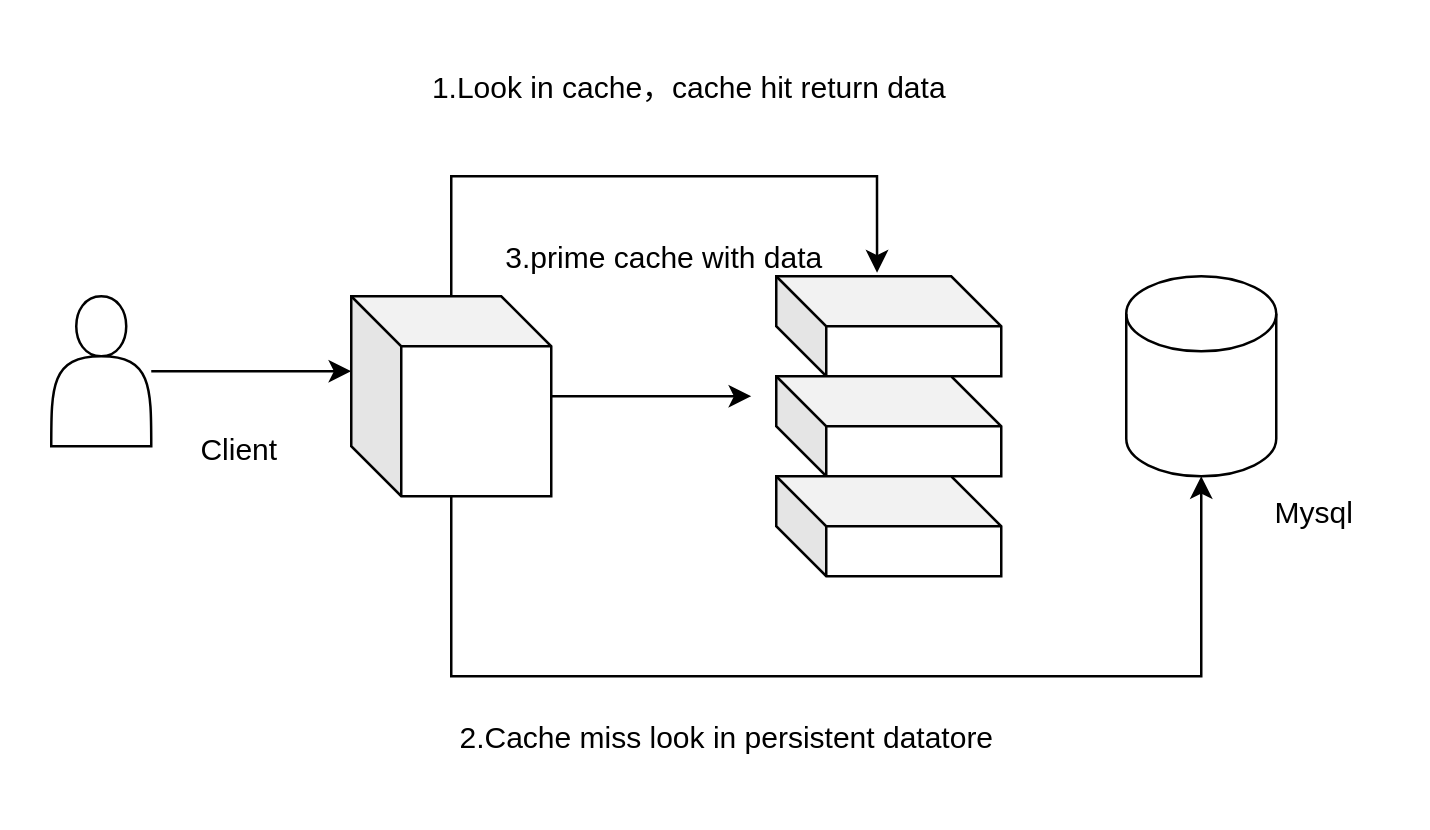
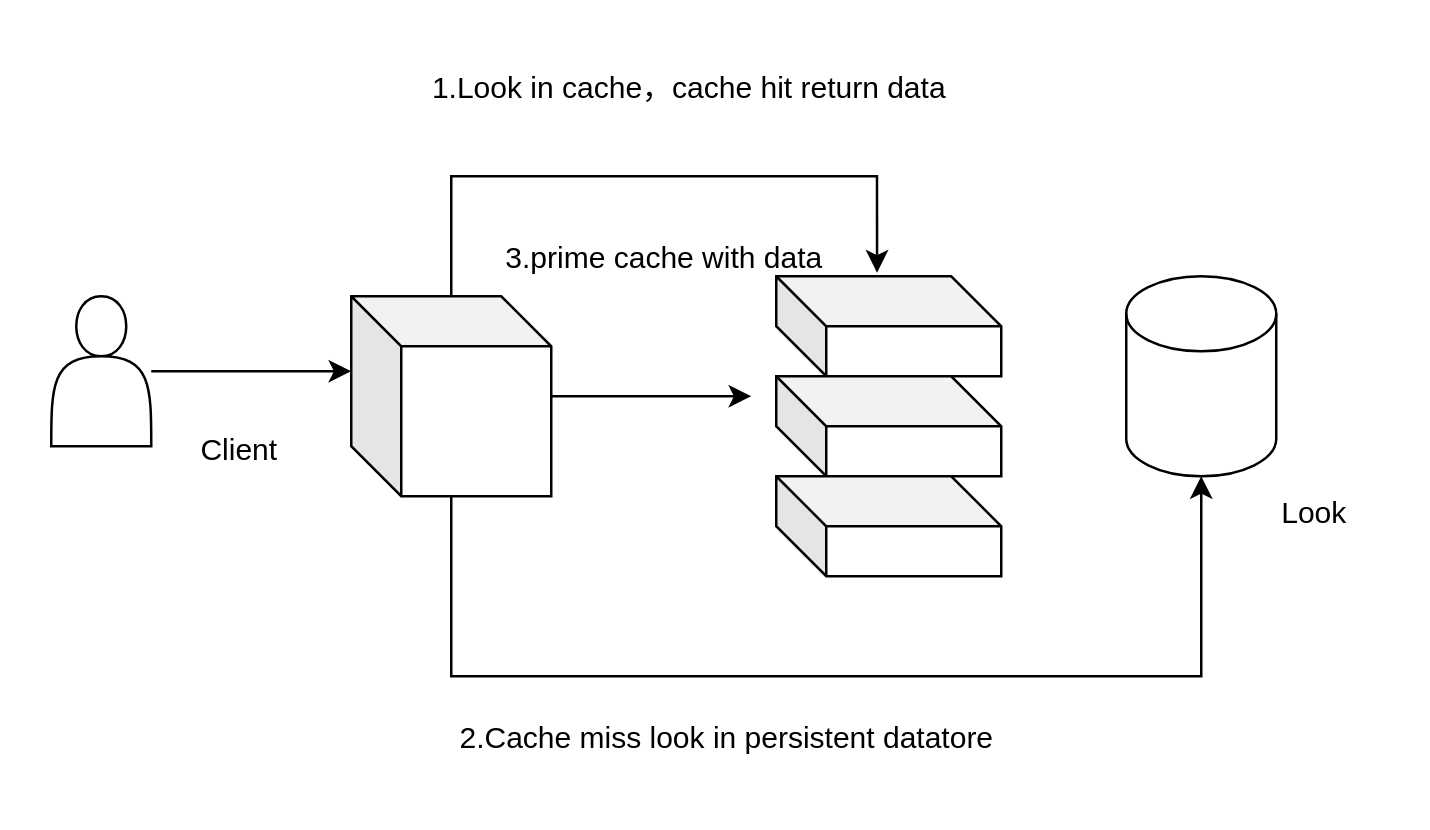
node "Mysql": label "Mysql" -> "Look"
